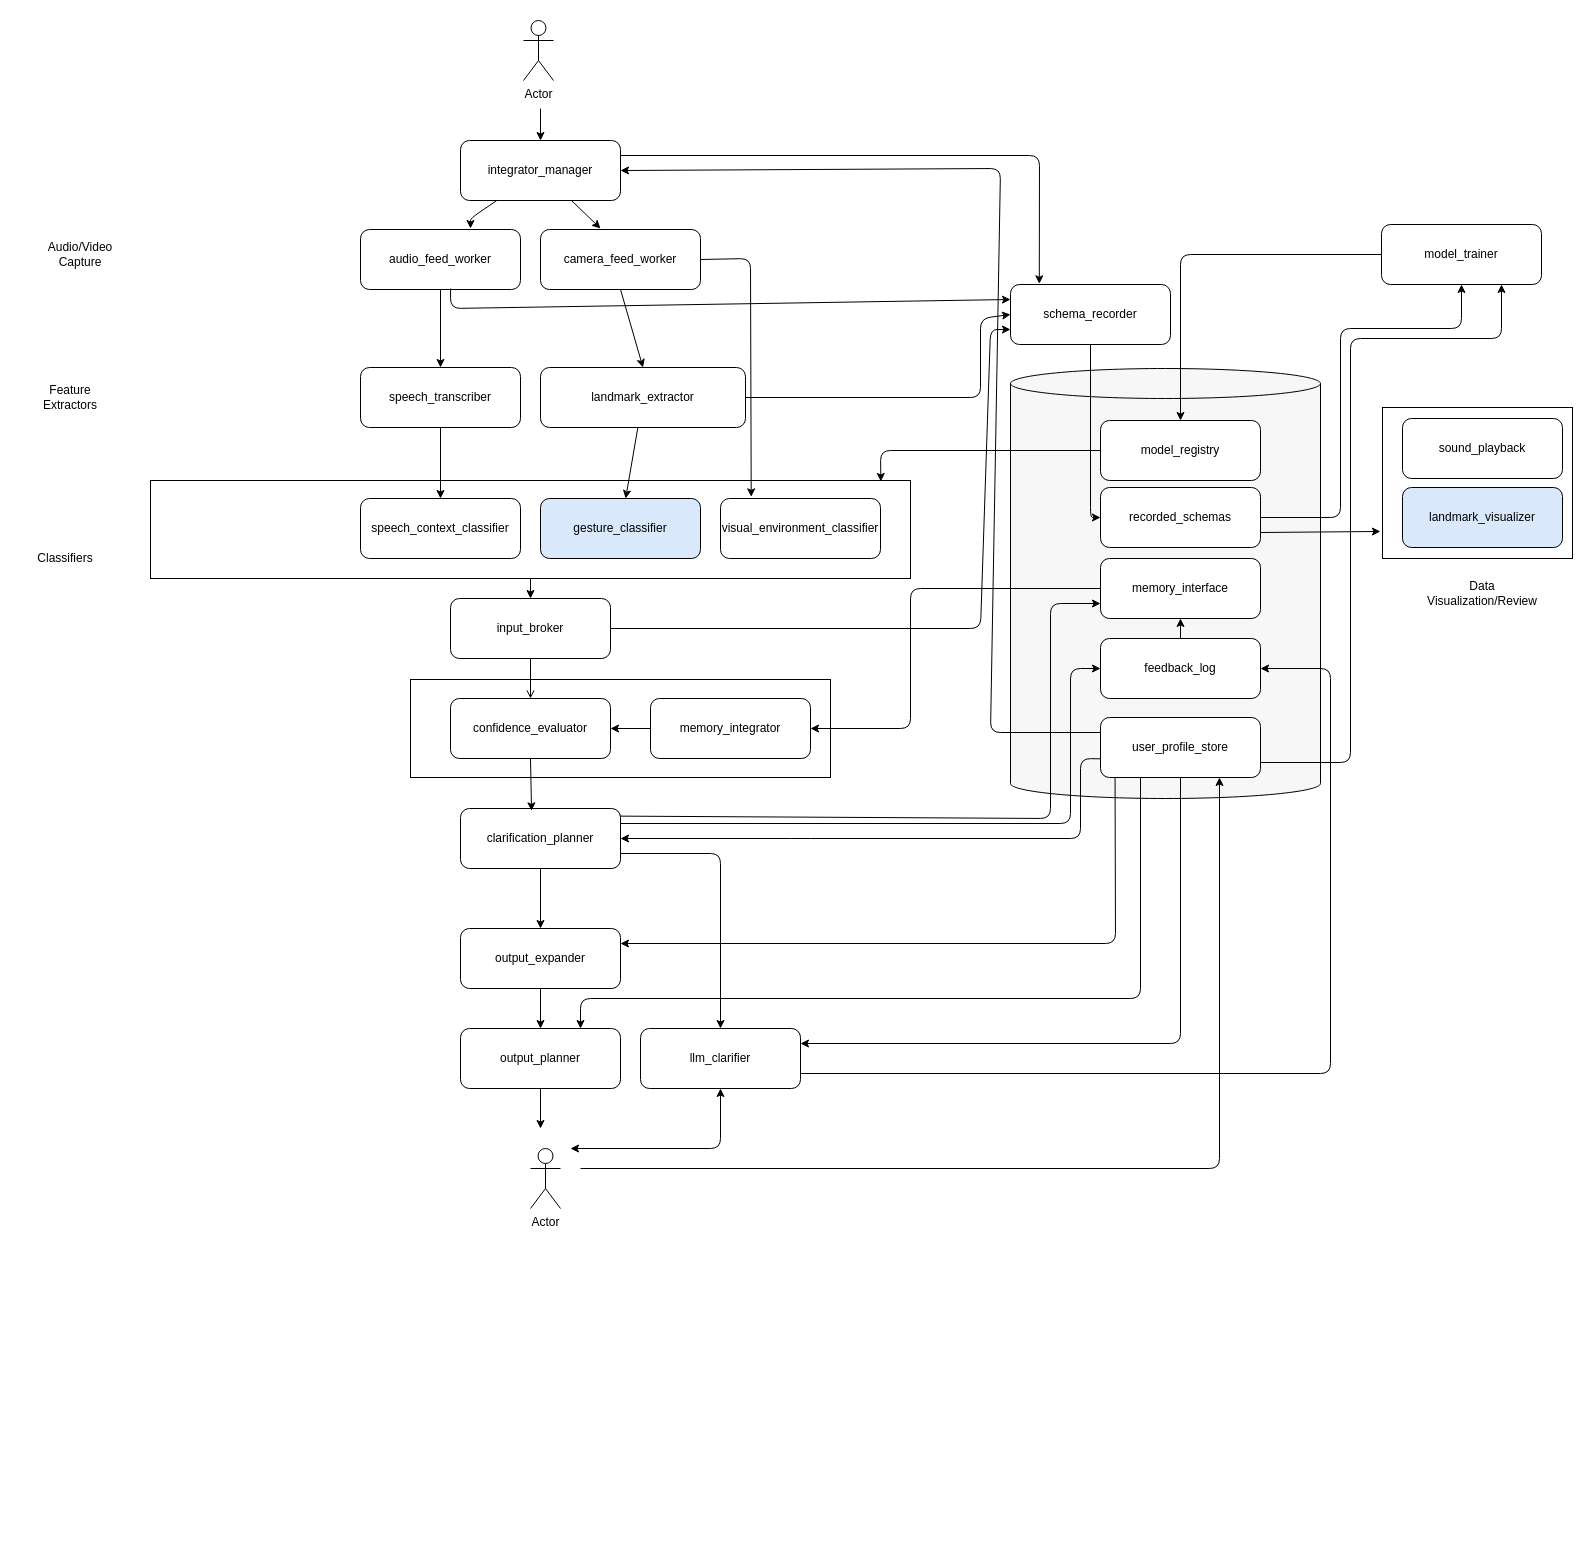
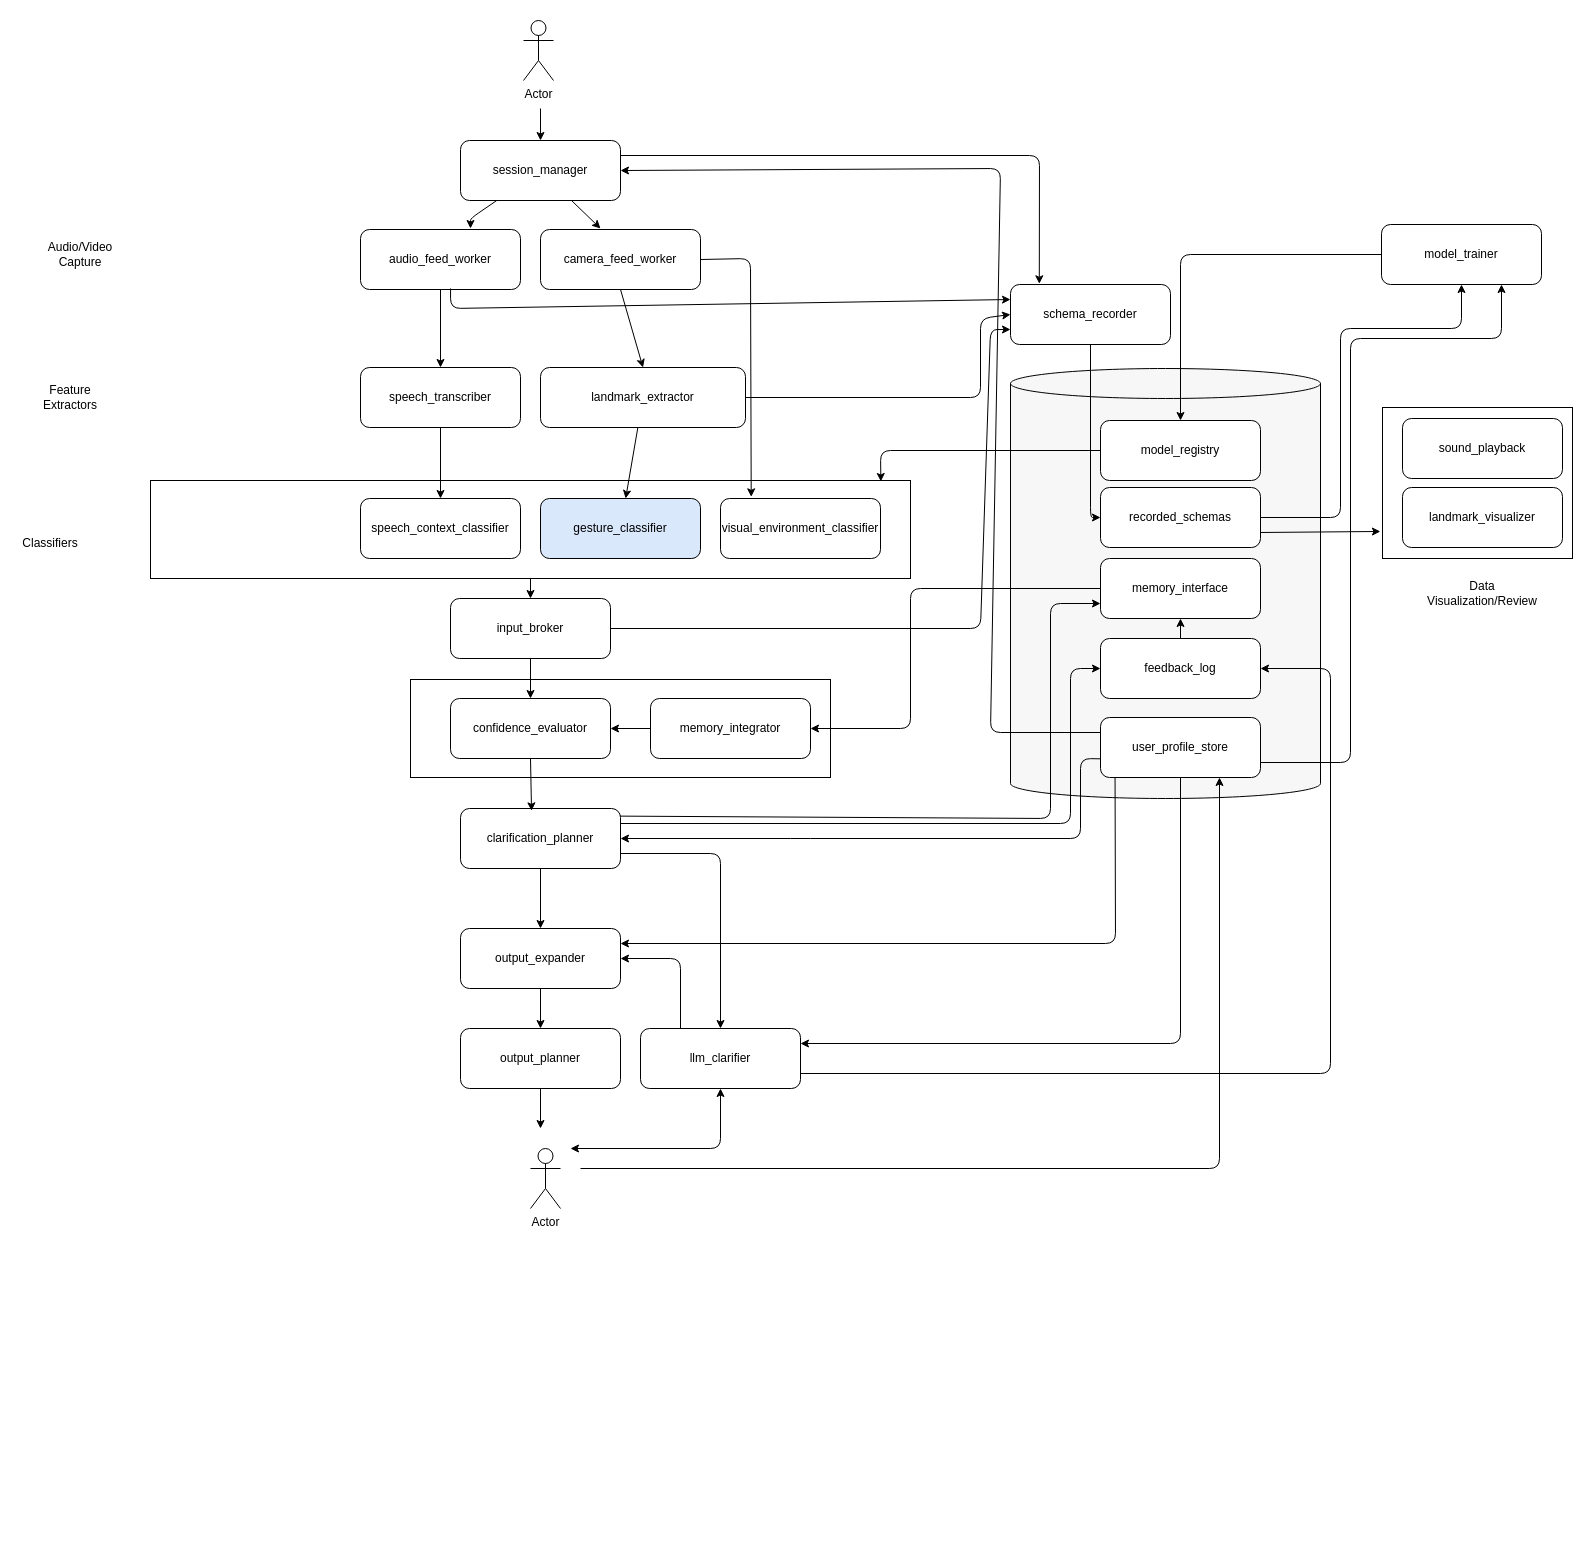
node "integrator_manager": label "integrator_manager" -> "session_manager"
node "landmark_visualizer": fillcolor #dae8fc -> #ffffff
node "Classifiers": moved (66, 559) -> (51, 544)
edge "input_broker" -> "confidence_evaluator": arrowhead open -> classic
edge "llm_clarifier" -> "output_expander": added
edge "user_profile_store" -> "output_planner": removed
